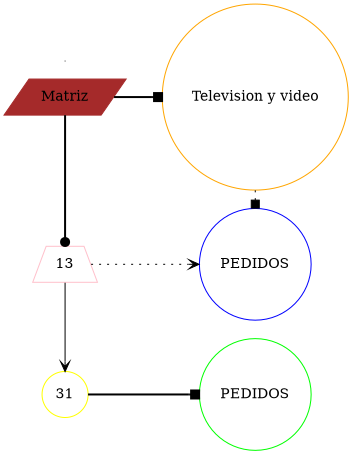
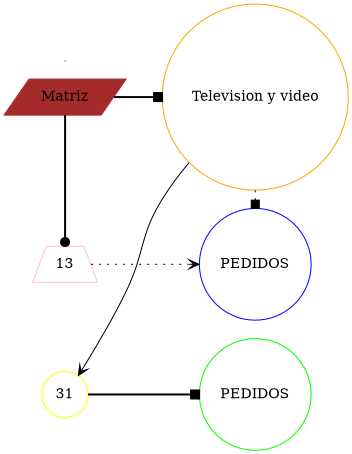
edge "13" -> "31": now "Television y video" -> "31"
